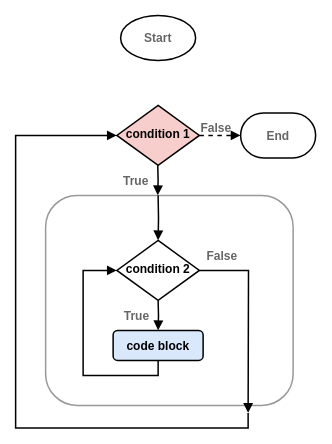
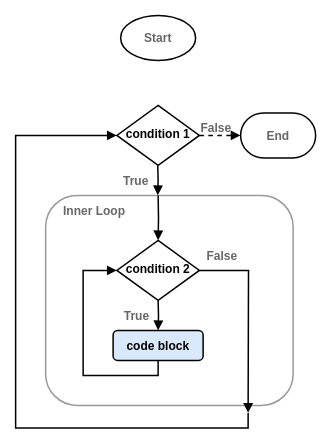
node "condition 1": fillcolor #f8cecc -> #ffffff
node "Inner Loop": added
